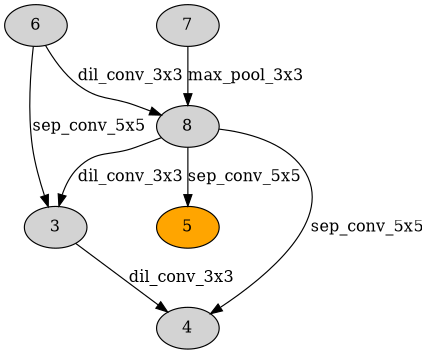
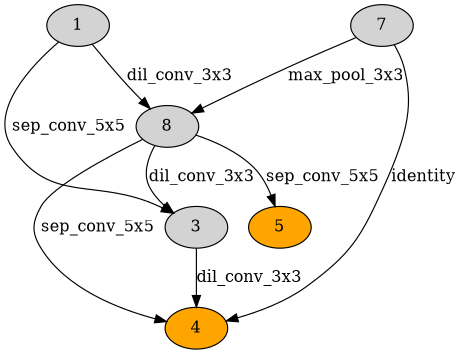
node "6": label "6" -> "1"
edge "7" -> "4": added, label "identity"
node "4": fillcolor lightgrey -> orange
